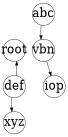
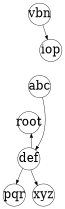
edge "abc" -> "vbn": now "abc" -> "def"
node "pqr": added
